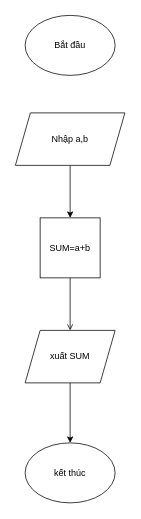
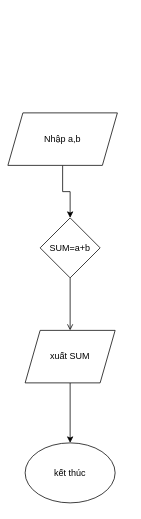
node "Bắt đầu": removed
node "Nhập a,b": moved (70, 139) -> (63, 139)
node "SUM=a+b": shape rectangle -> diamond
